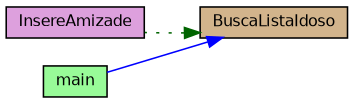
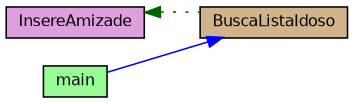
edge "InsereAmizade" -> "BuscaListaIdoso": reversed
